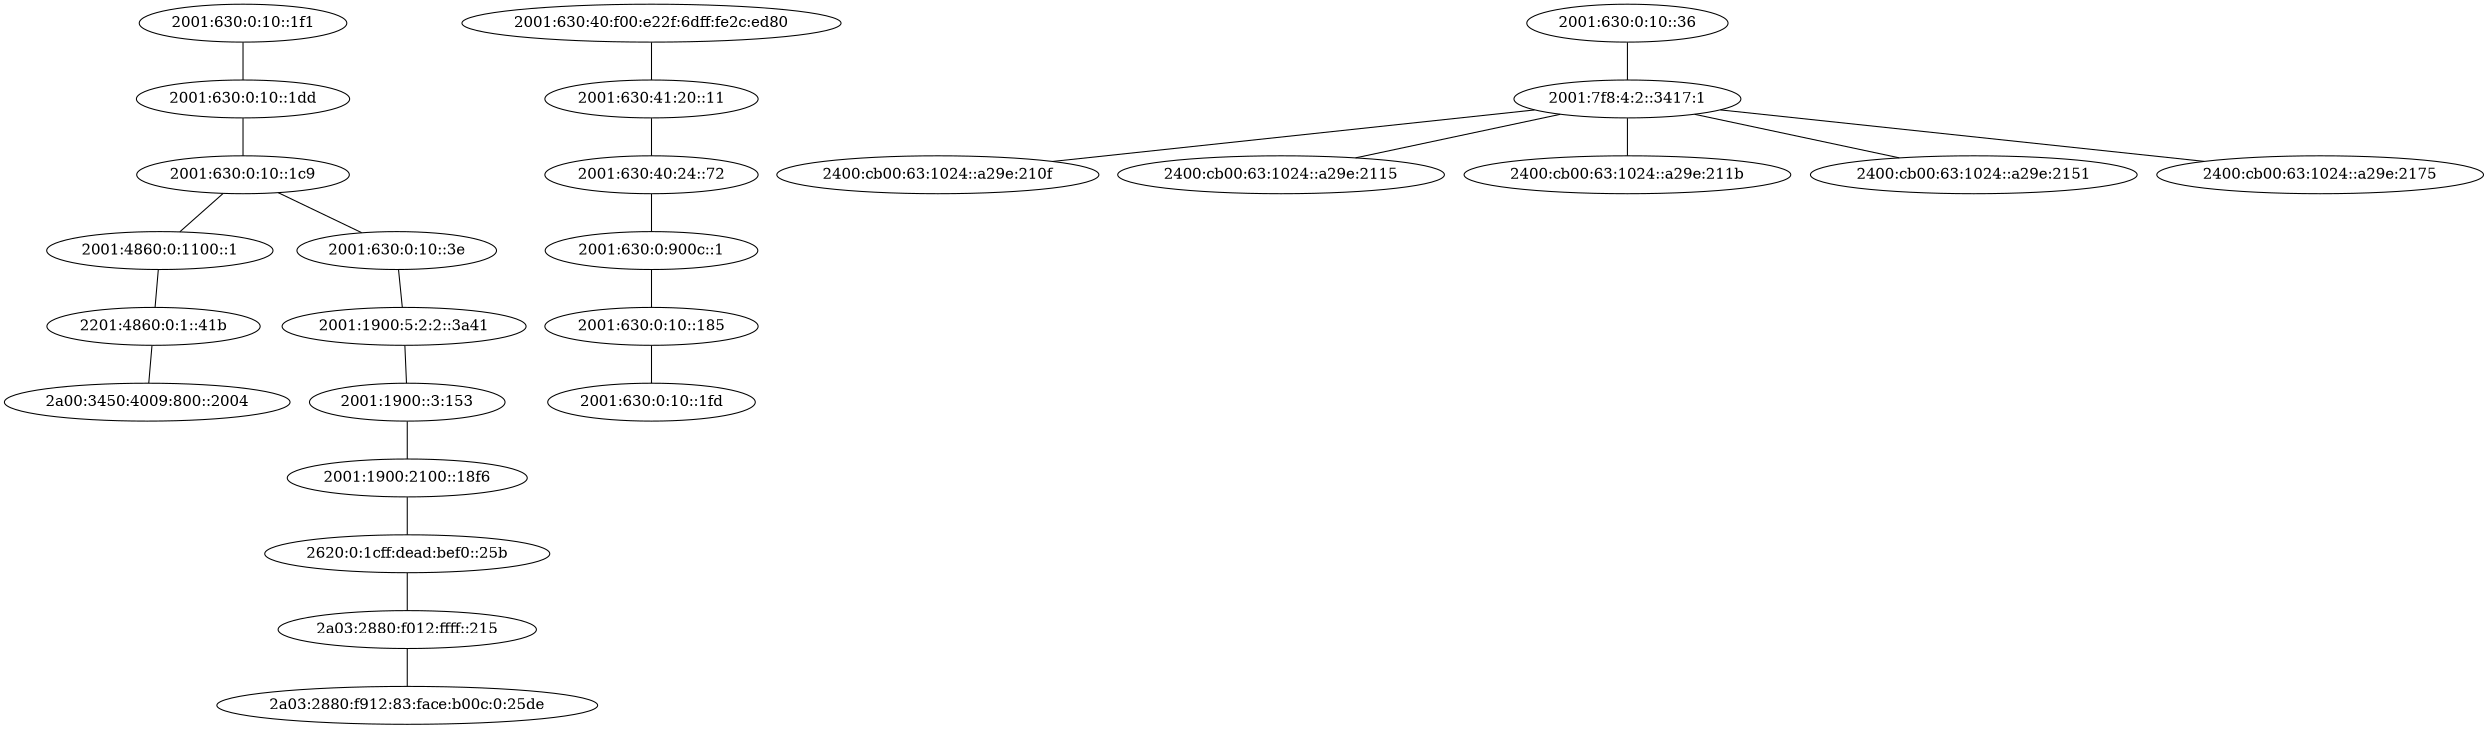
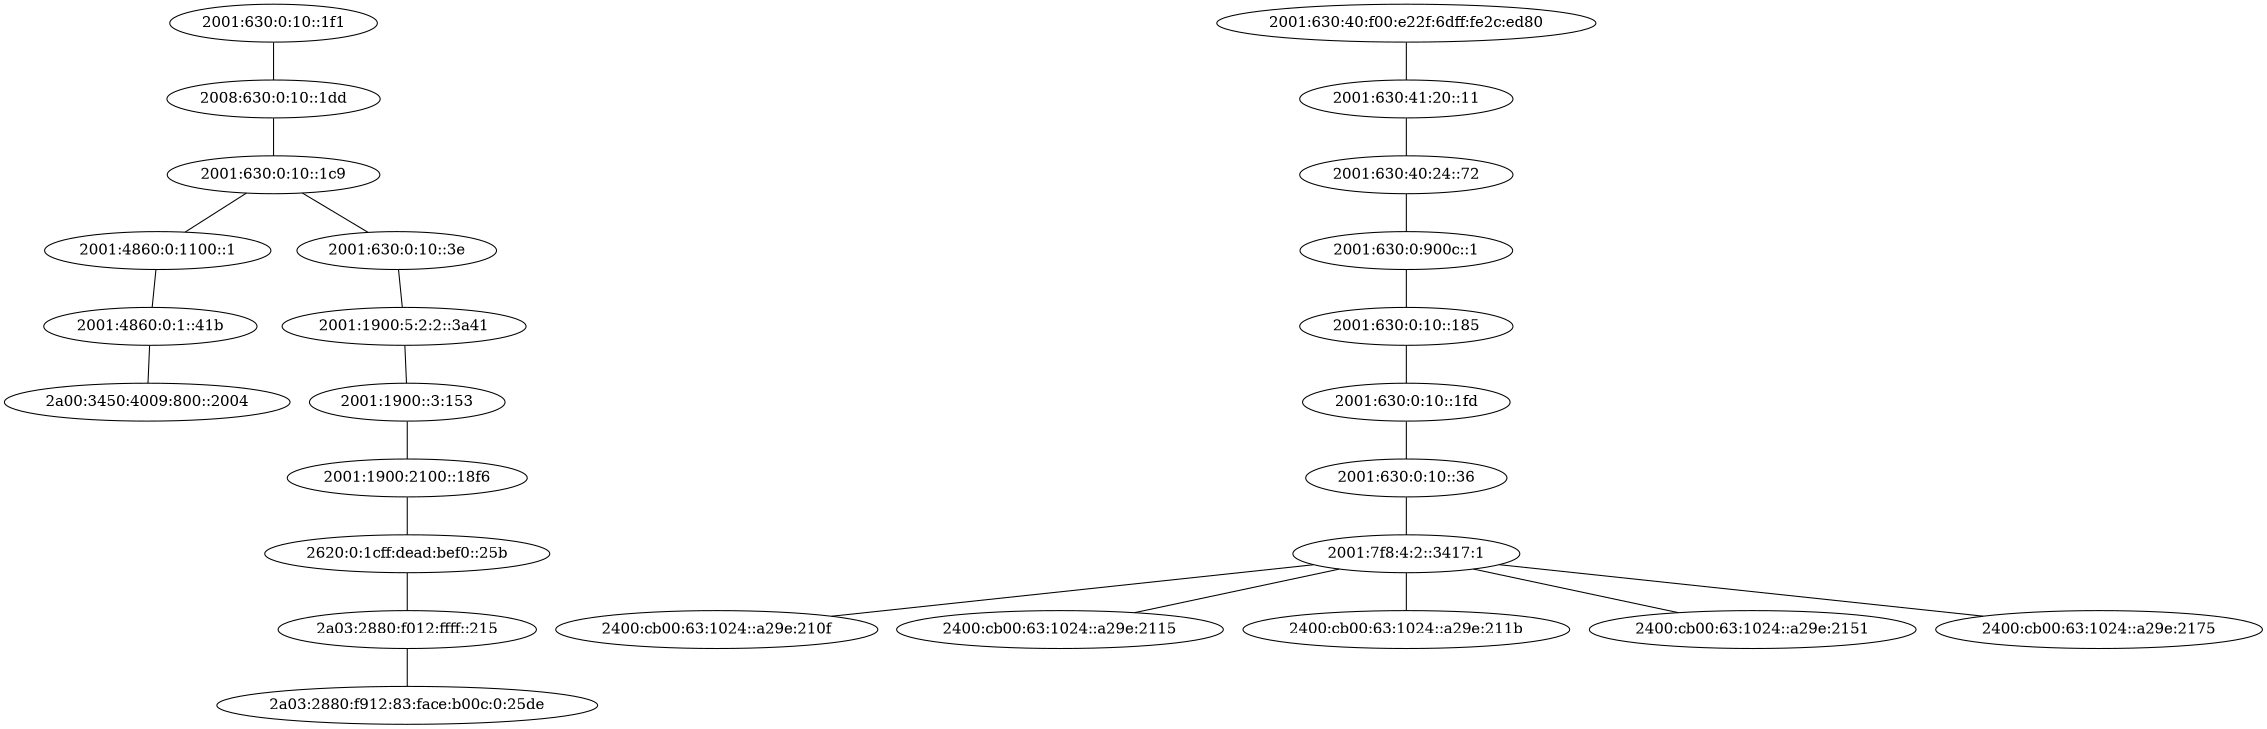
node "2001:630:0:10::1dd": label "2001:630:0:10::1dd" -> "2008:630:0:10::1dd"
node "2201:4860:0:1::41b": label "2201:4860:0:1::41b" -> "2001:4860:0:1::41b"
edge "2001:630:0:10::1fd" -- "2001:630:0:10::36": added
